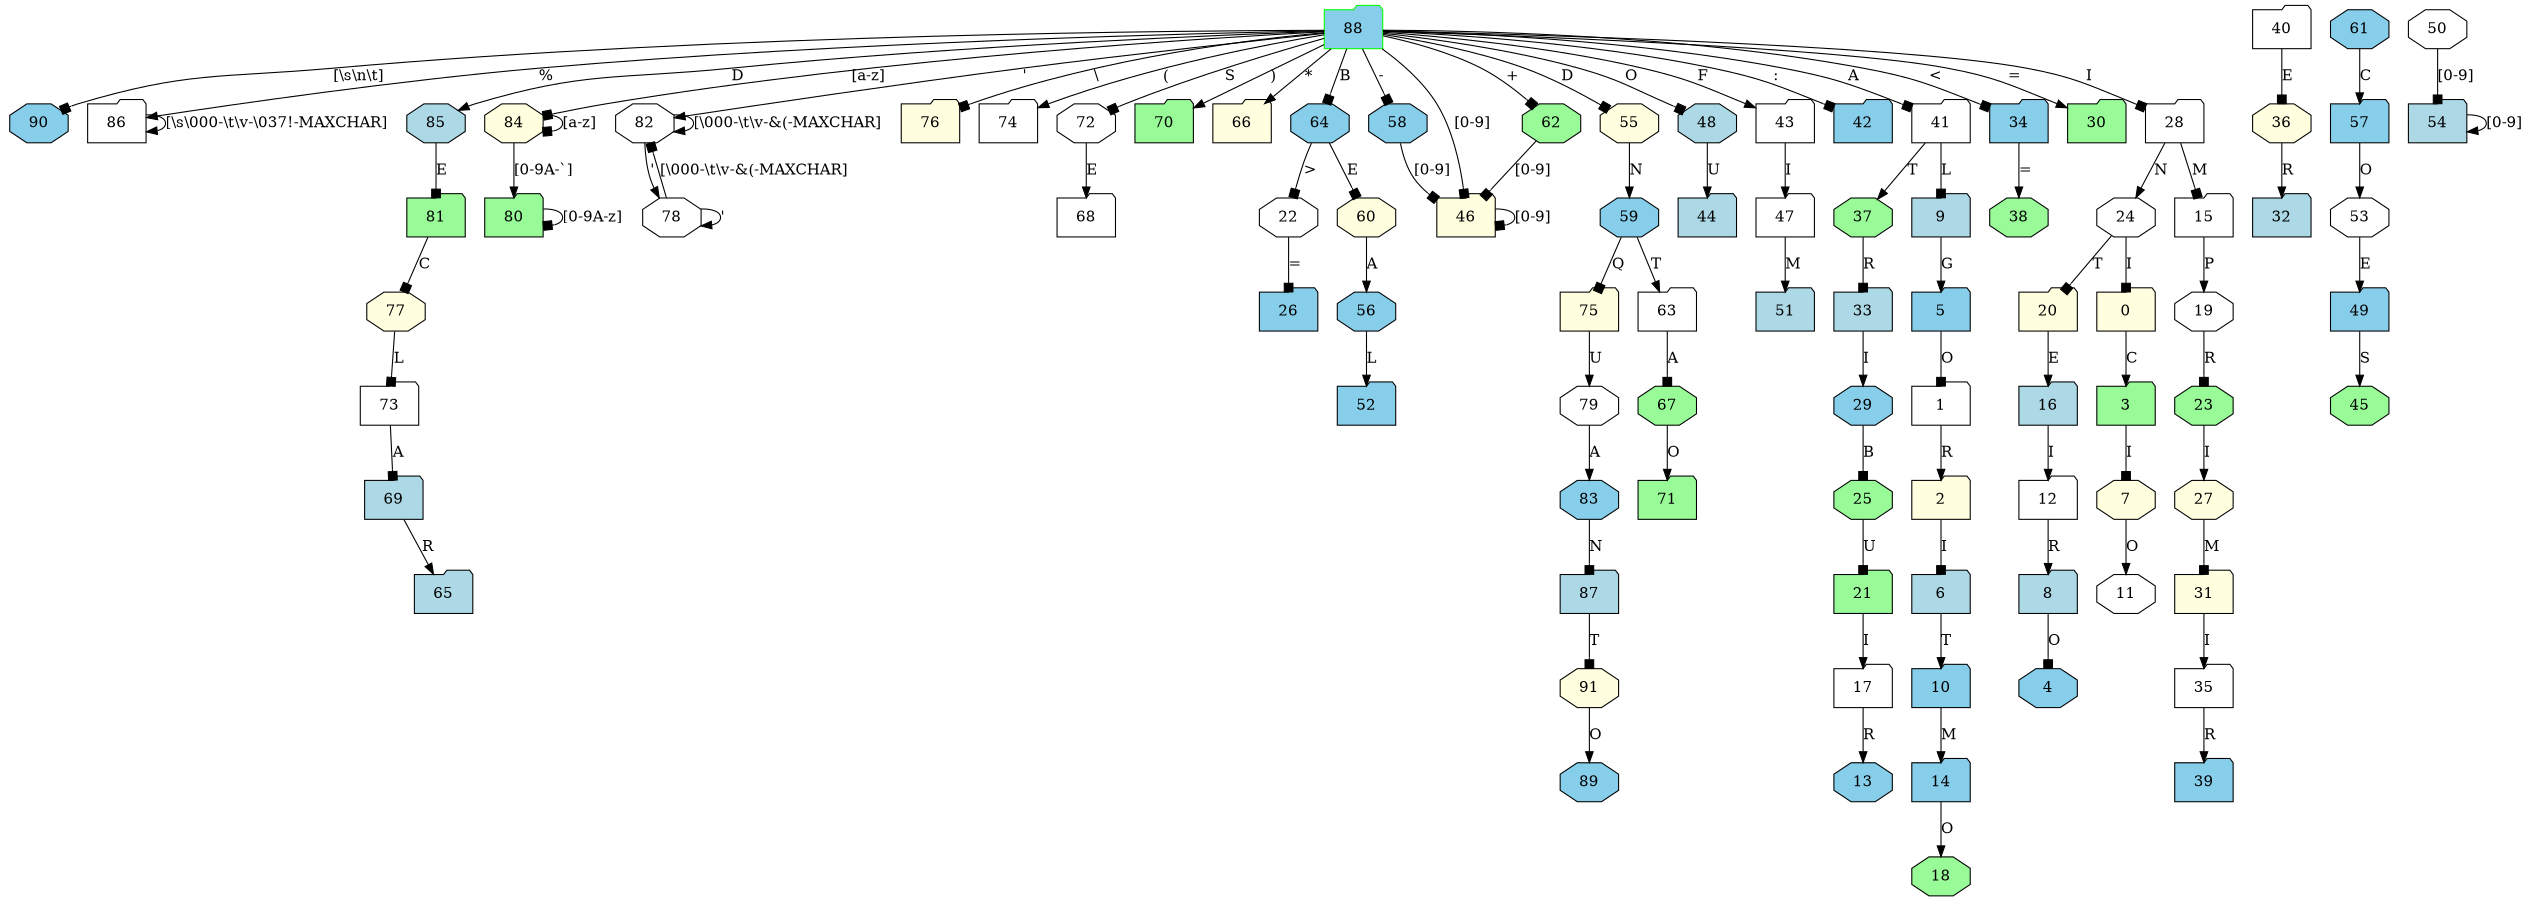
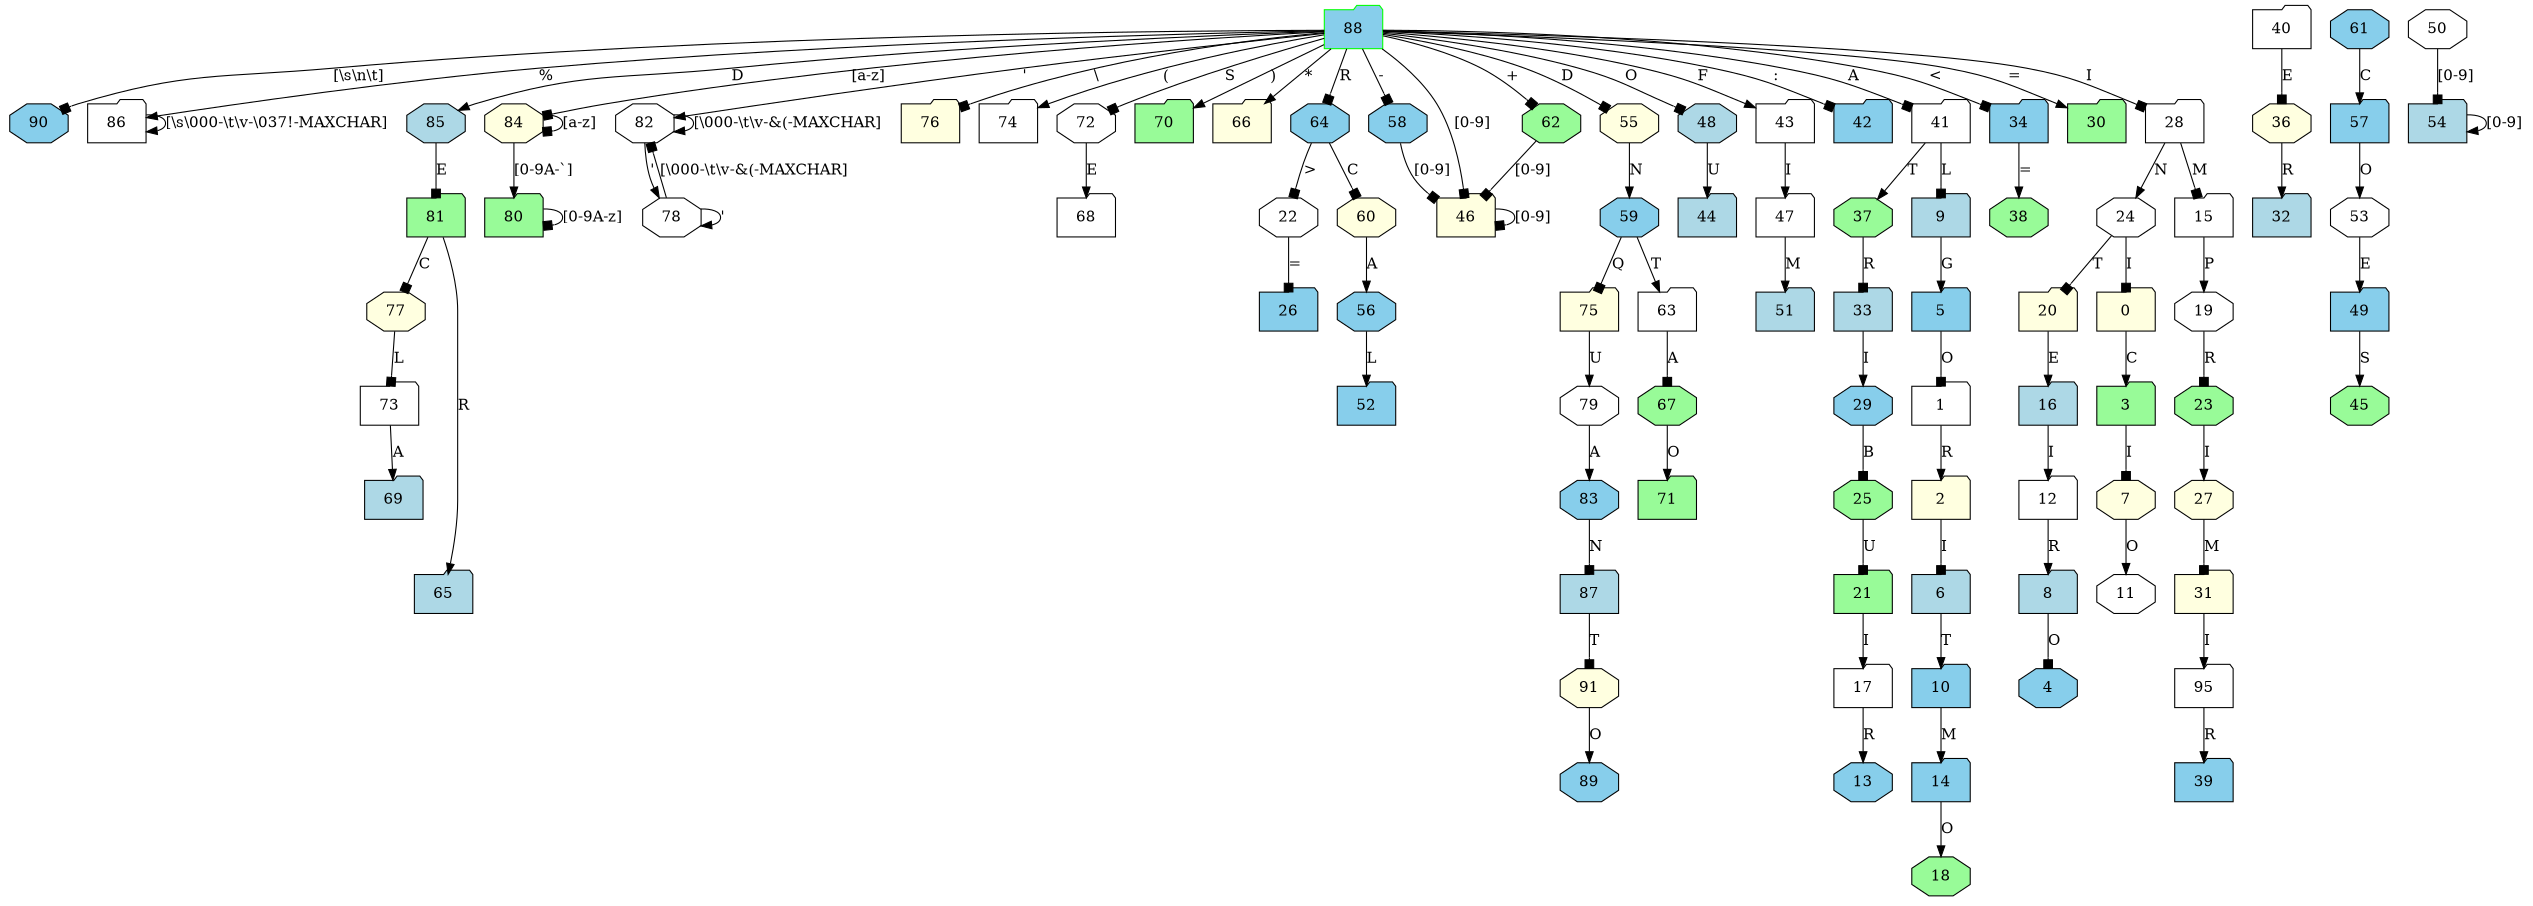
edge "88" -> "64": label "B" -> "R"
edge "64" -> "60": label "E" -> "C"
edge "73" -> "69": arrowhead box -> normal
edge "69" -> "65": now "81" -> "65"
node "35": label "35" -> "95"
